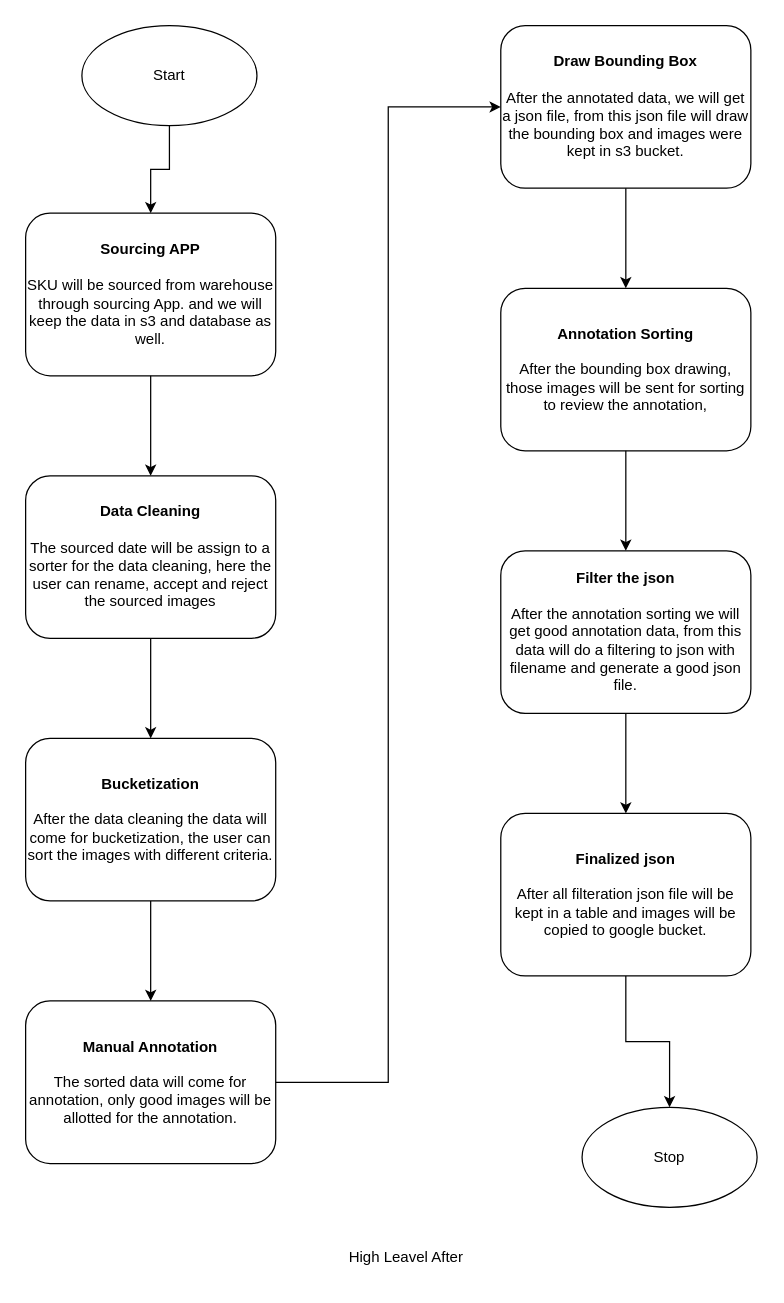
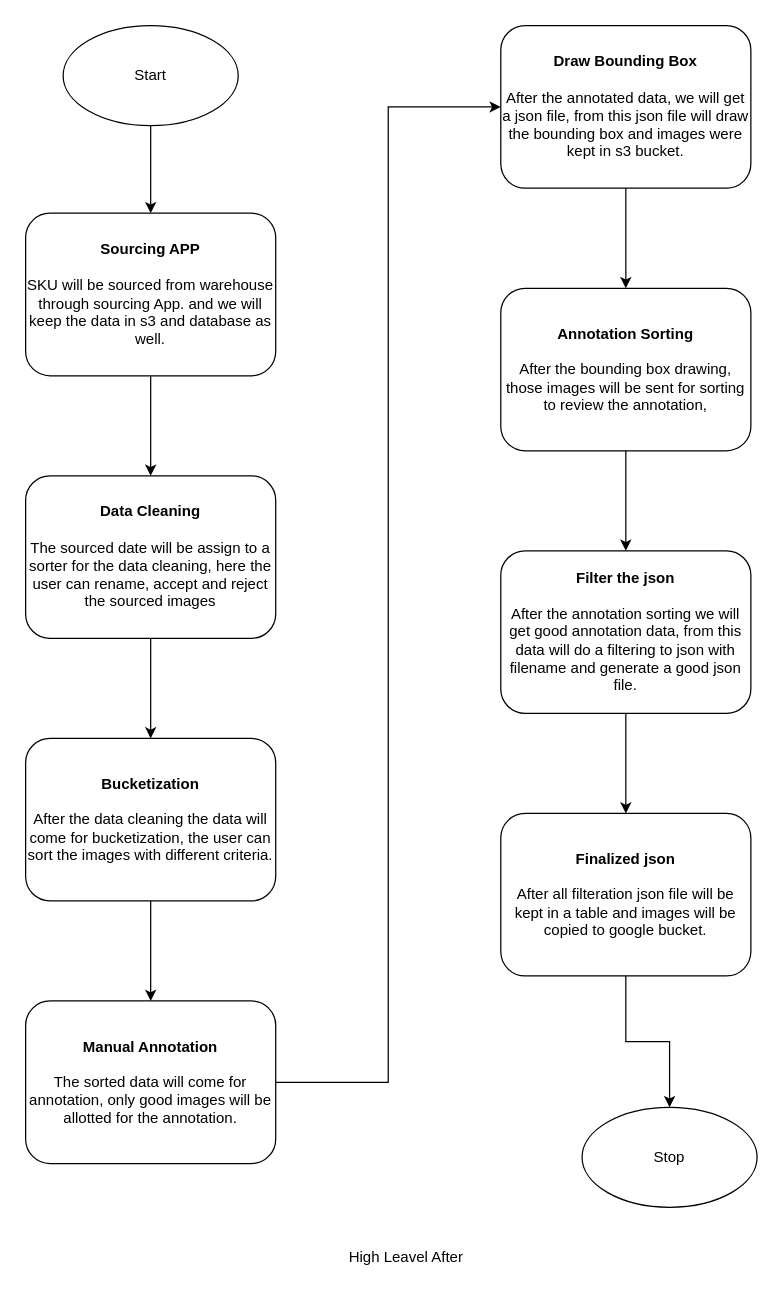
node "Start": moved (169, 76) -> (151, 76)
